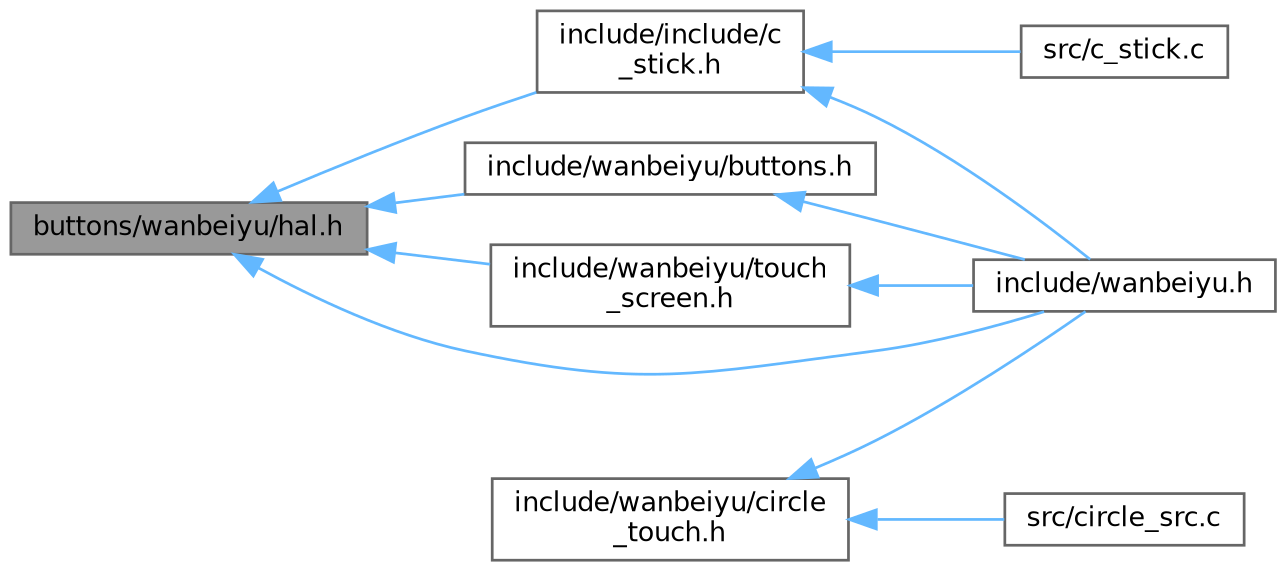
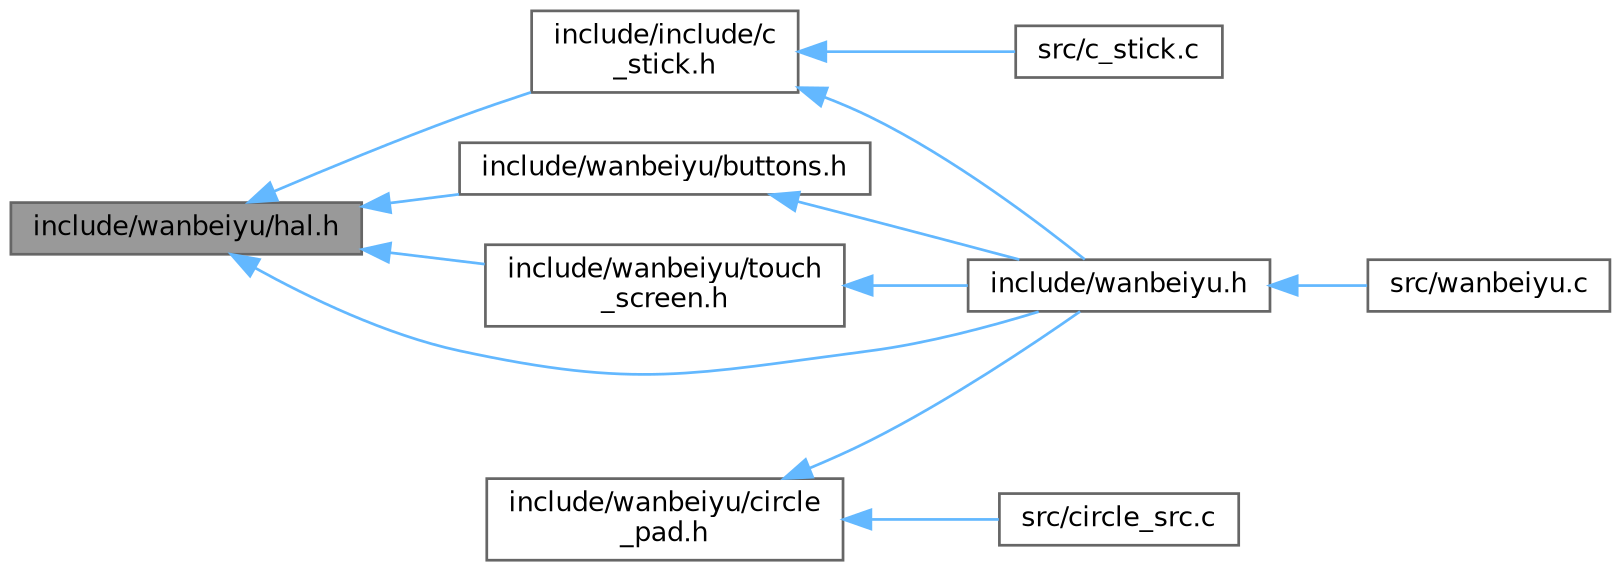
node "buttons/wanbeiyu/hal.h": label "buttons/wanbeiyu/hal.h" -> "include/wanbeiyu/hal.h"
node "src/wanbeiyu.c": added
node "include/wanbeiyu/circle _touch.h": label "include/wanbeiyu/circle _touch.h" -> "include/wanbeiyu/circle _pad.h"
